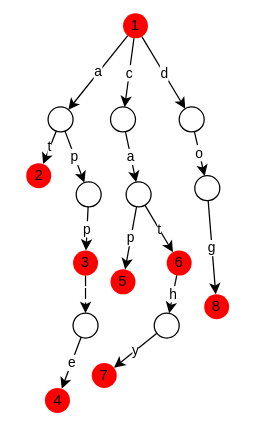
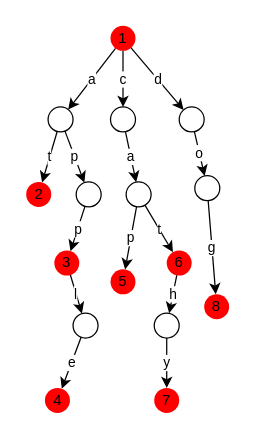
node "1": moved (136, 26) -> (123, 38)
node "2": moved (39, 176) -> (39, 194)
node "3": moved (86, 263) -> (67, 263)
node "7": moved (104, 376) -> (167, 401)
